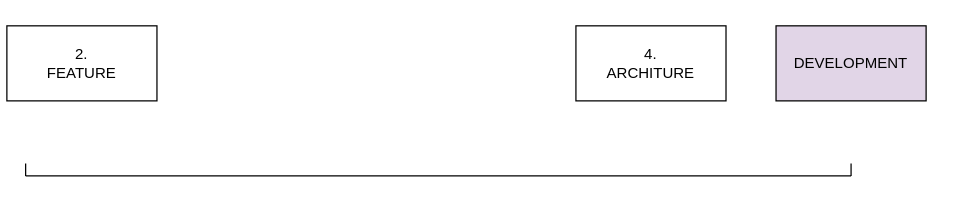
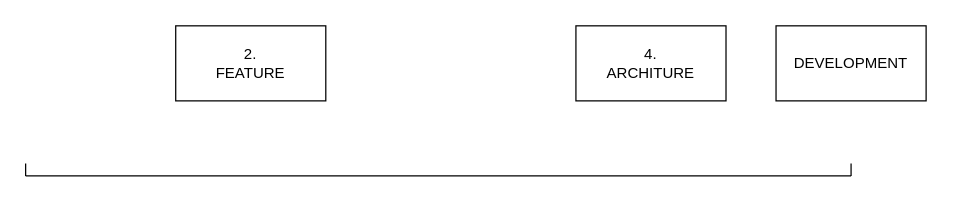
node "2. FEATURE": moved (82, 63) -> (251, 63)
node "DEVELOPMENT": fillcolor #e1d5e7 -> #ffffff
